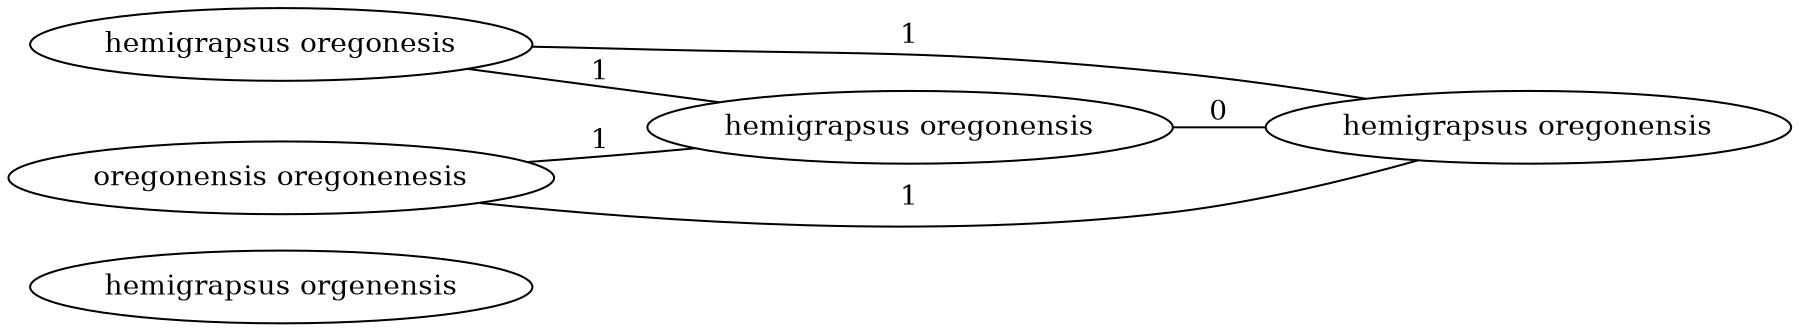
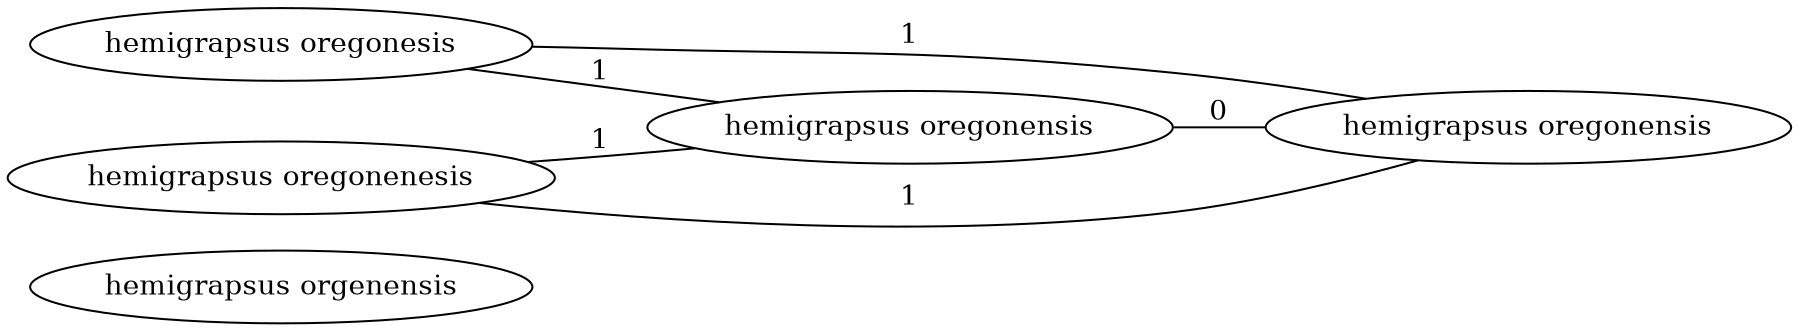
node "oregonensis oregonenesis": label "oregonensis oregonenesis" -> "hemigrapsus oregonenesis"
